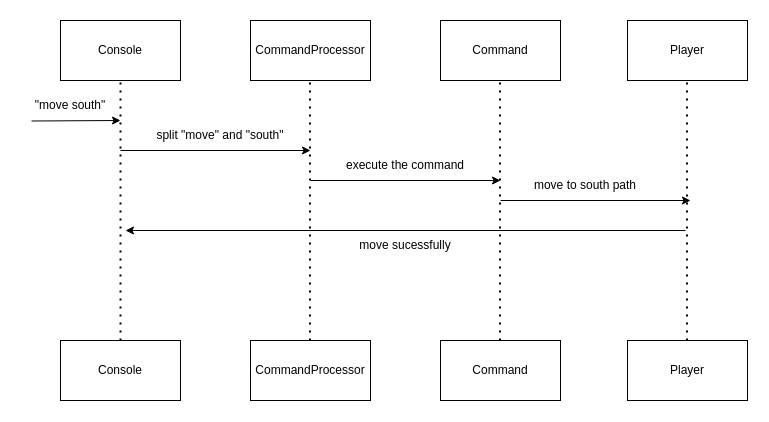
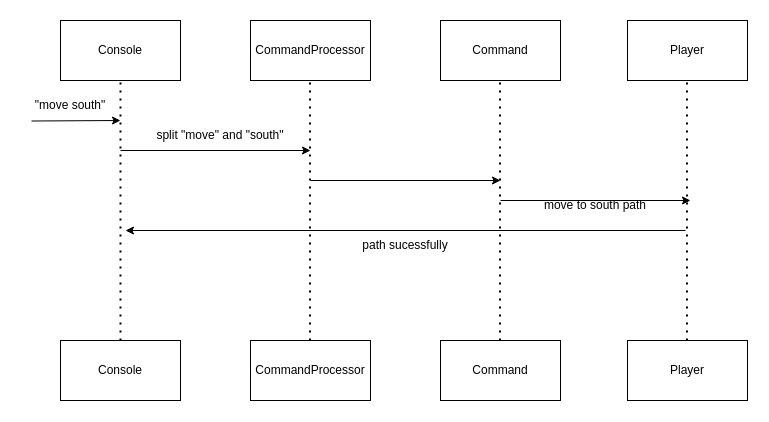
node "execute the command": removed
node "move to south path": moved (586, 186) -> (596, 206)
node "move sucessfully": label "move sucessfully" -> "path sucessfully"
